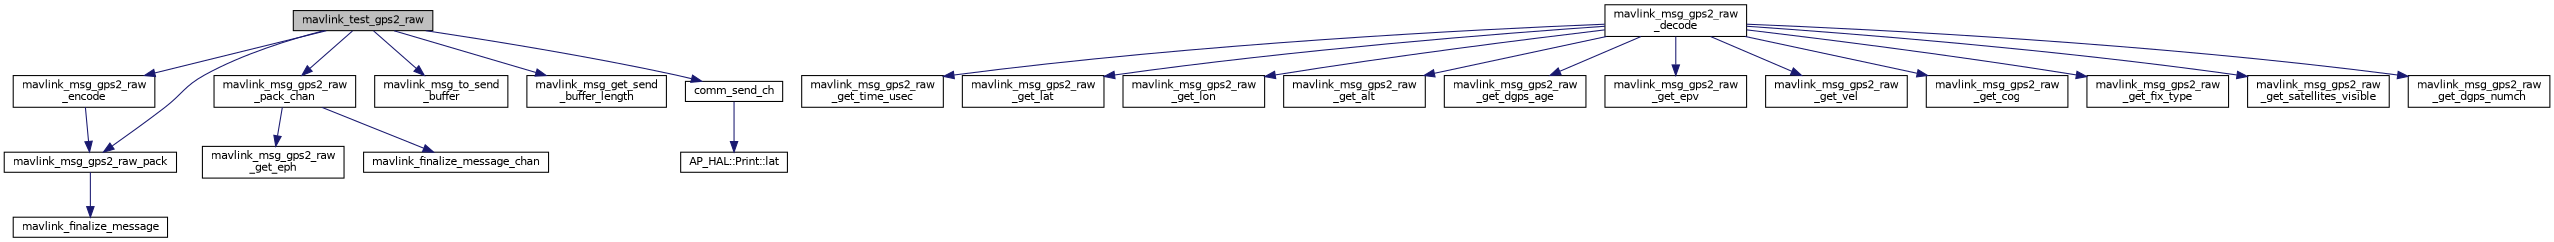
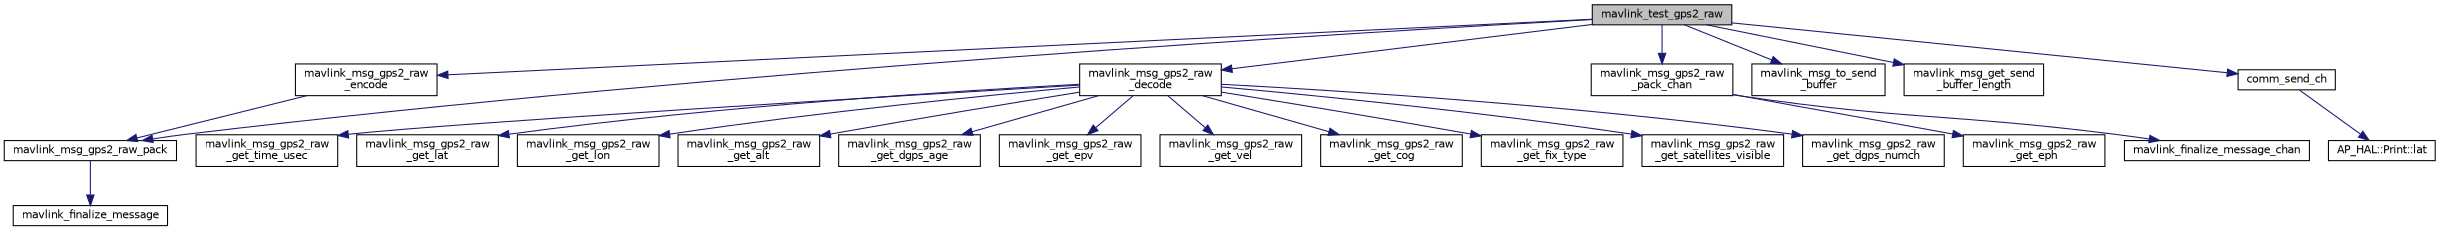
edge "mavlink_test_gps2_raw" -> "mavlink_msg_gps2_raw _decode": added
